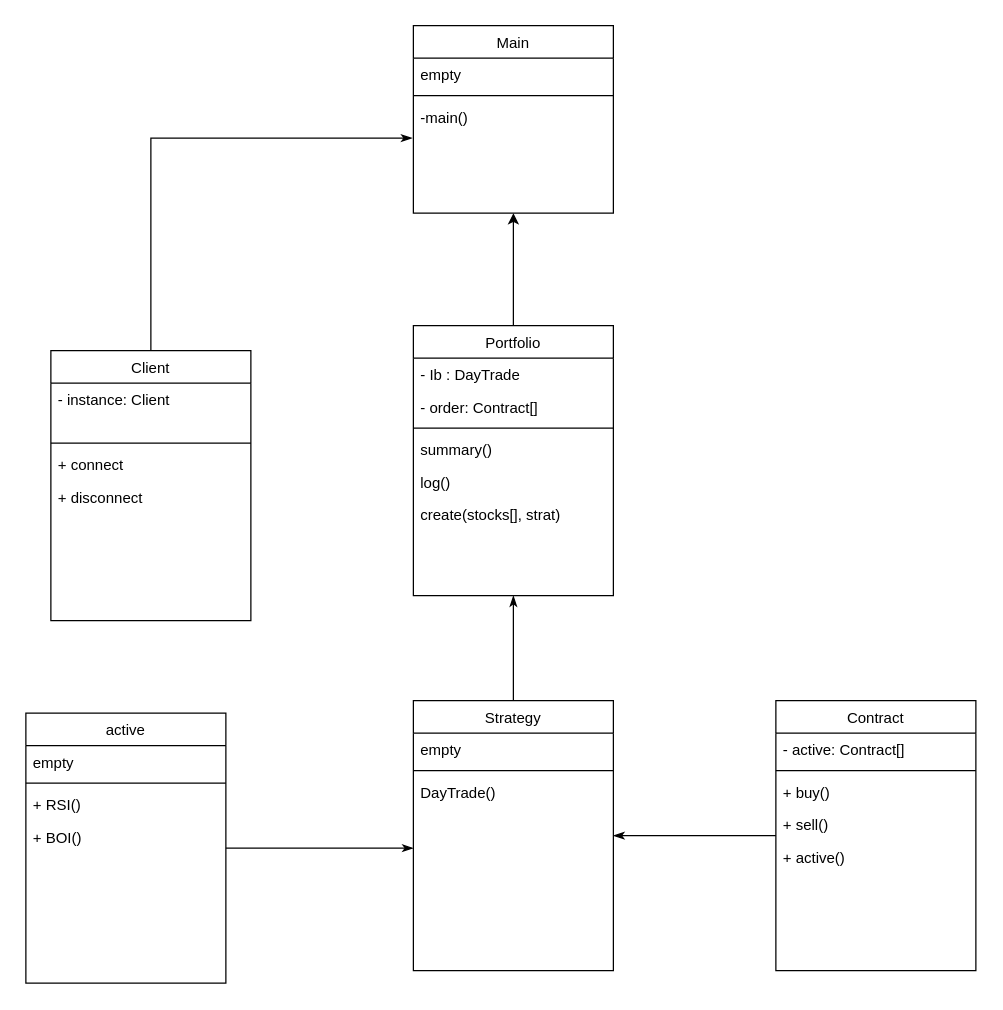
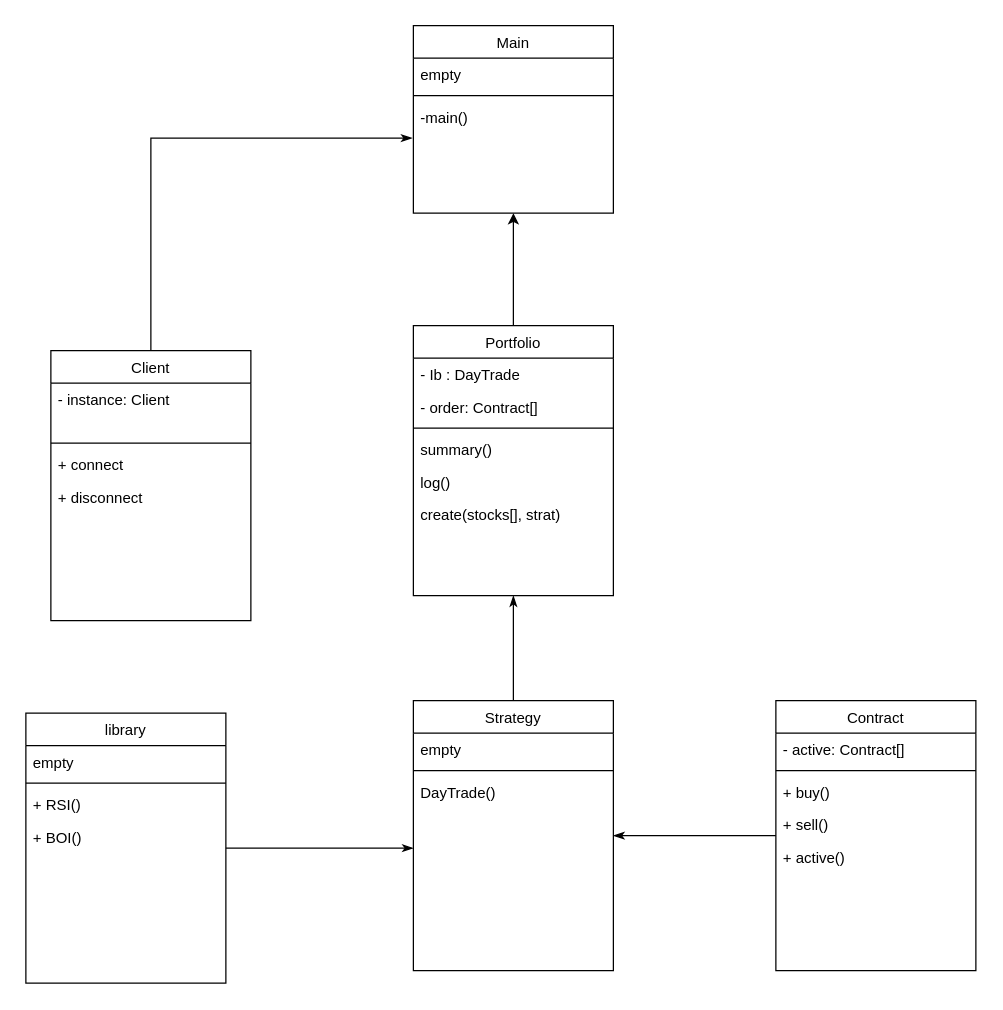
node "active": label "active" -> "library"
